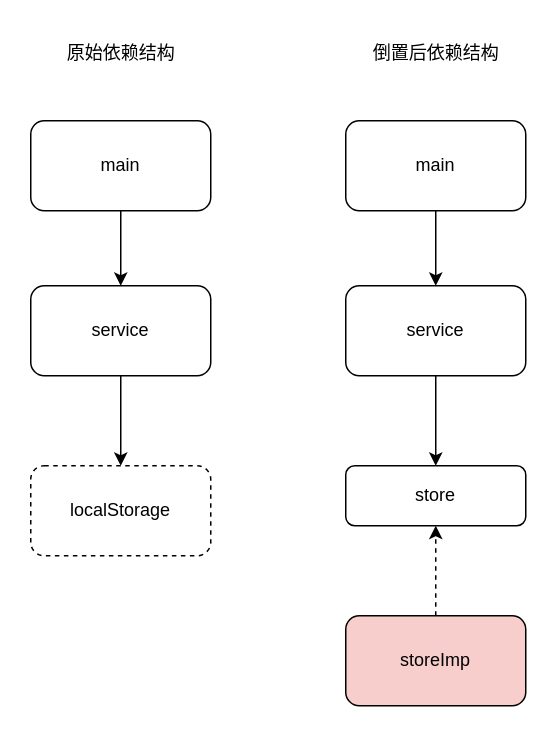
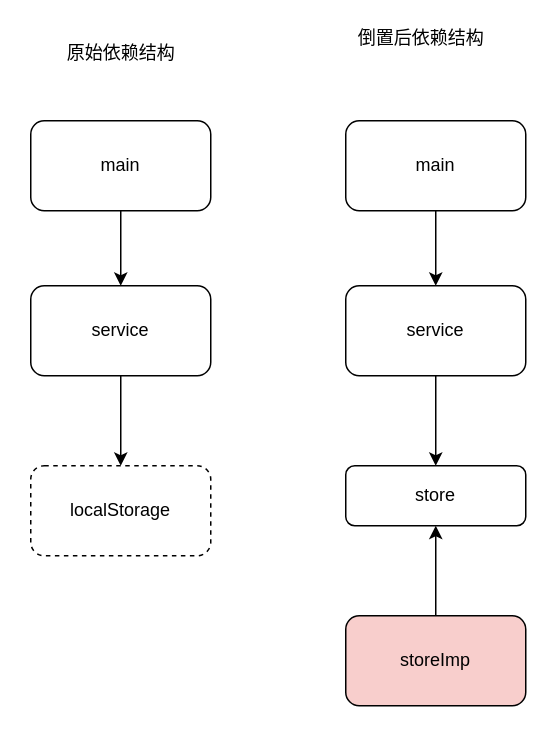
node "倒置后依赖结构": moved (436, 53) -> (421, 38)
edge "storeImp" -> "store": style dashed -> solid
